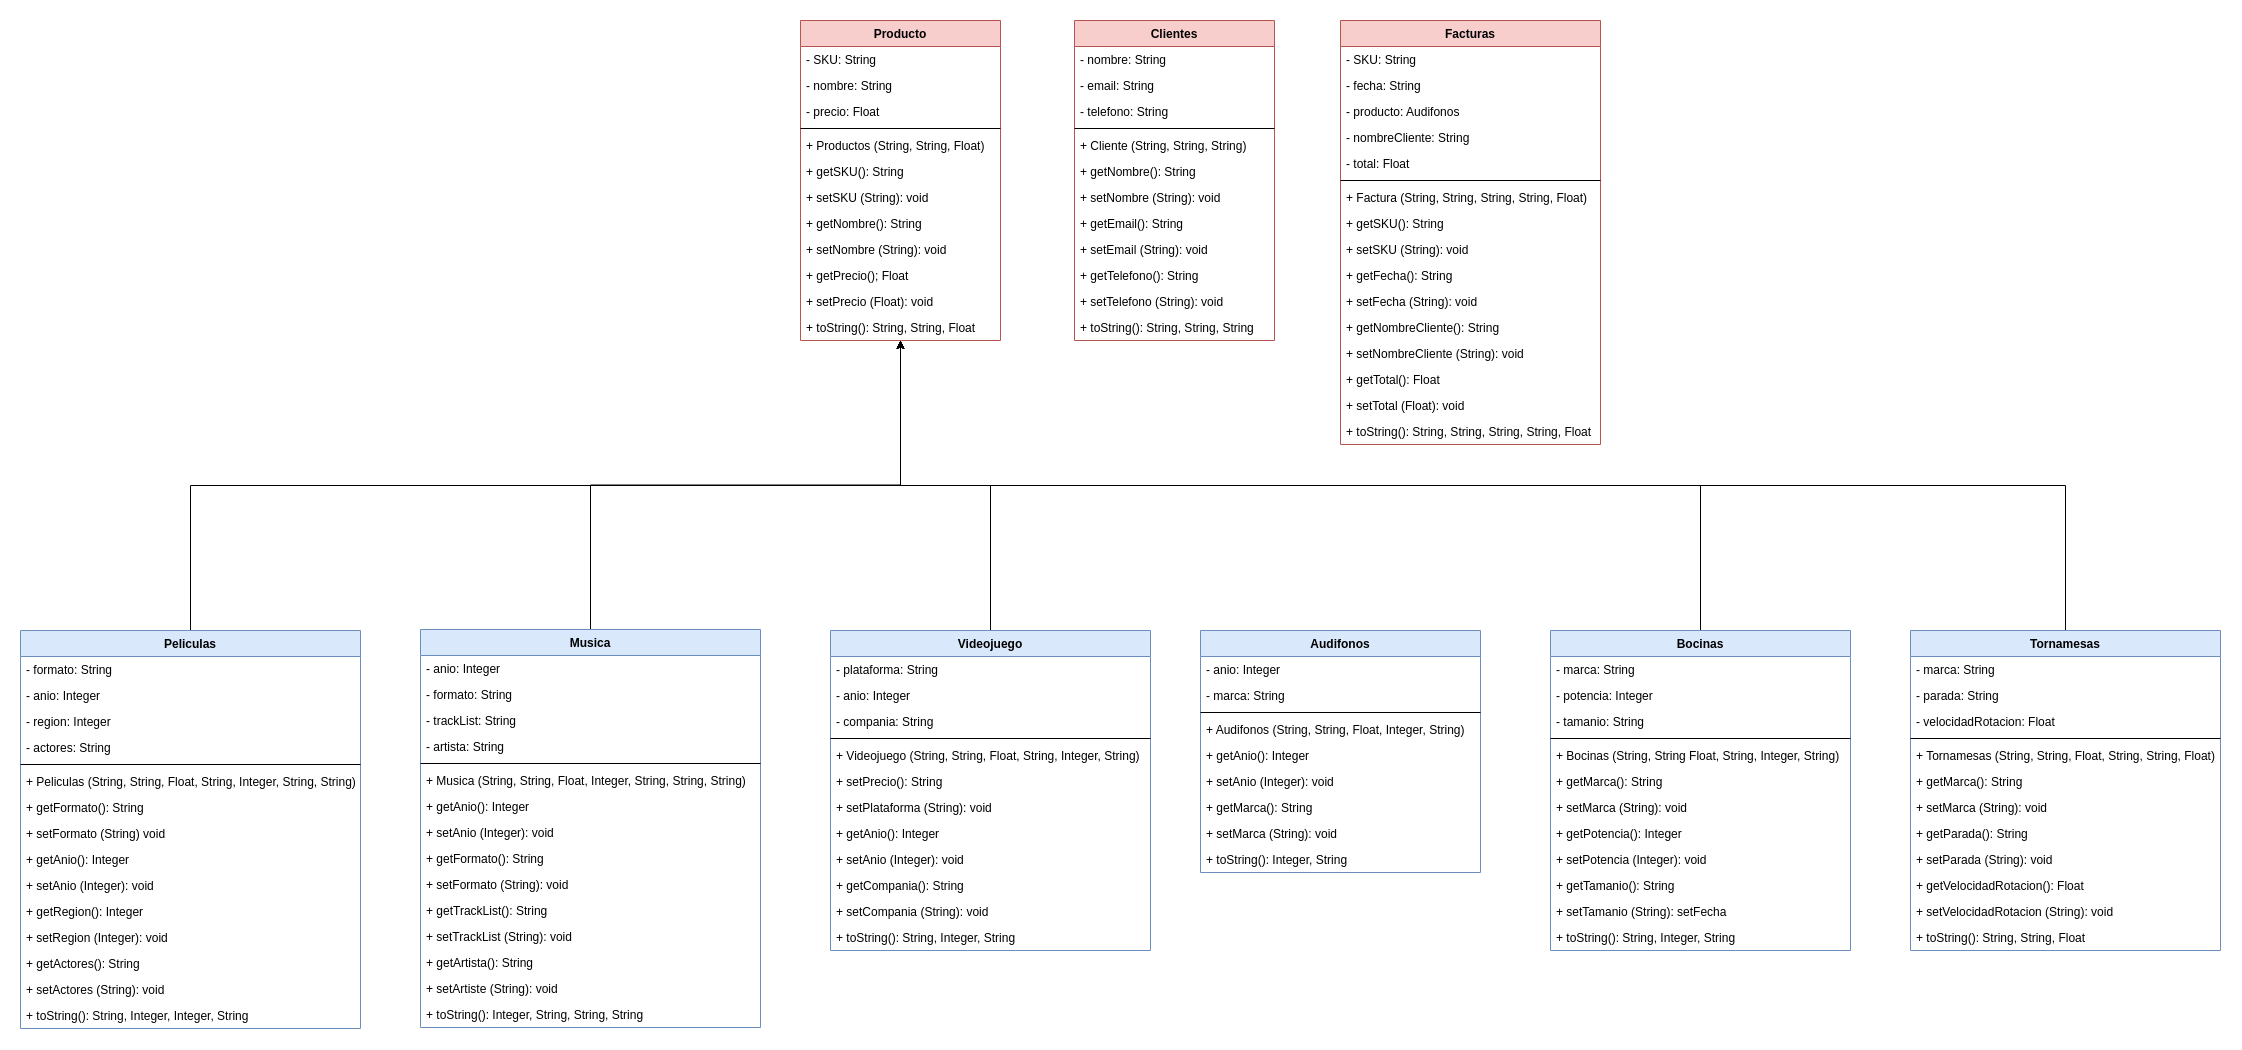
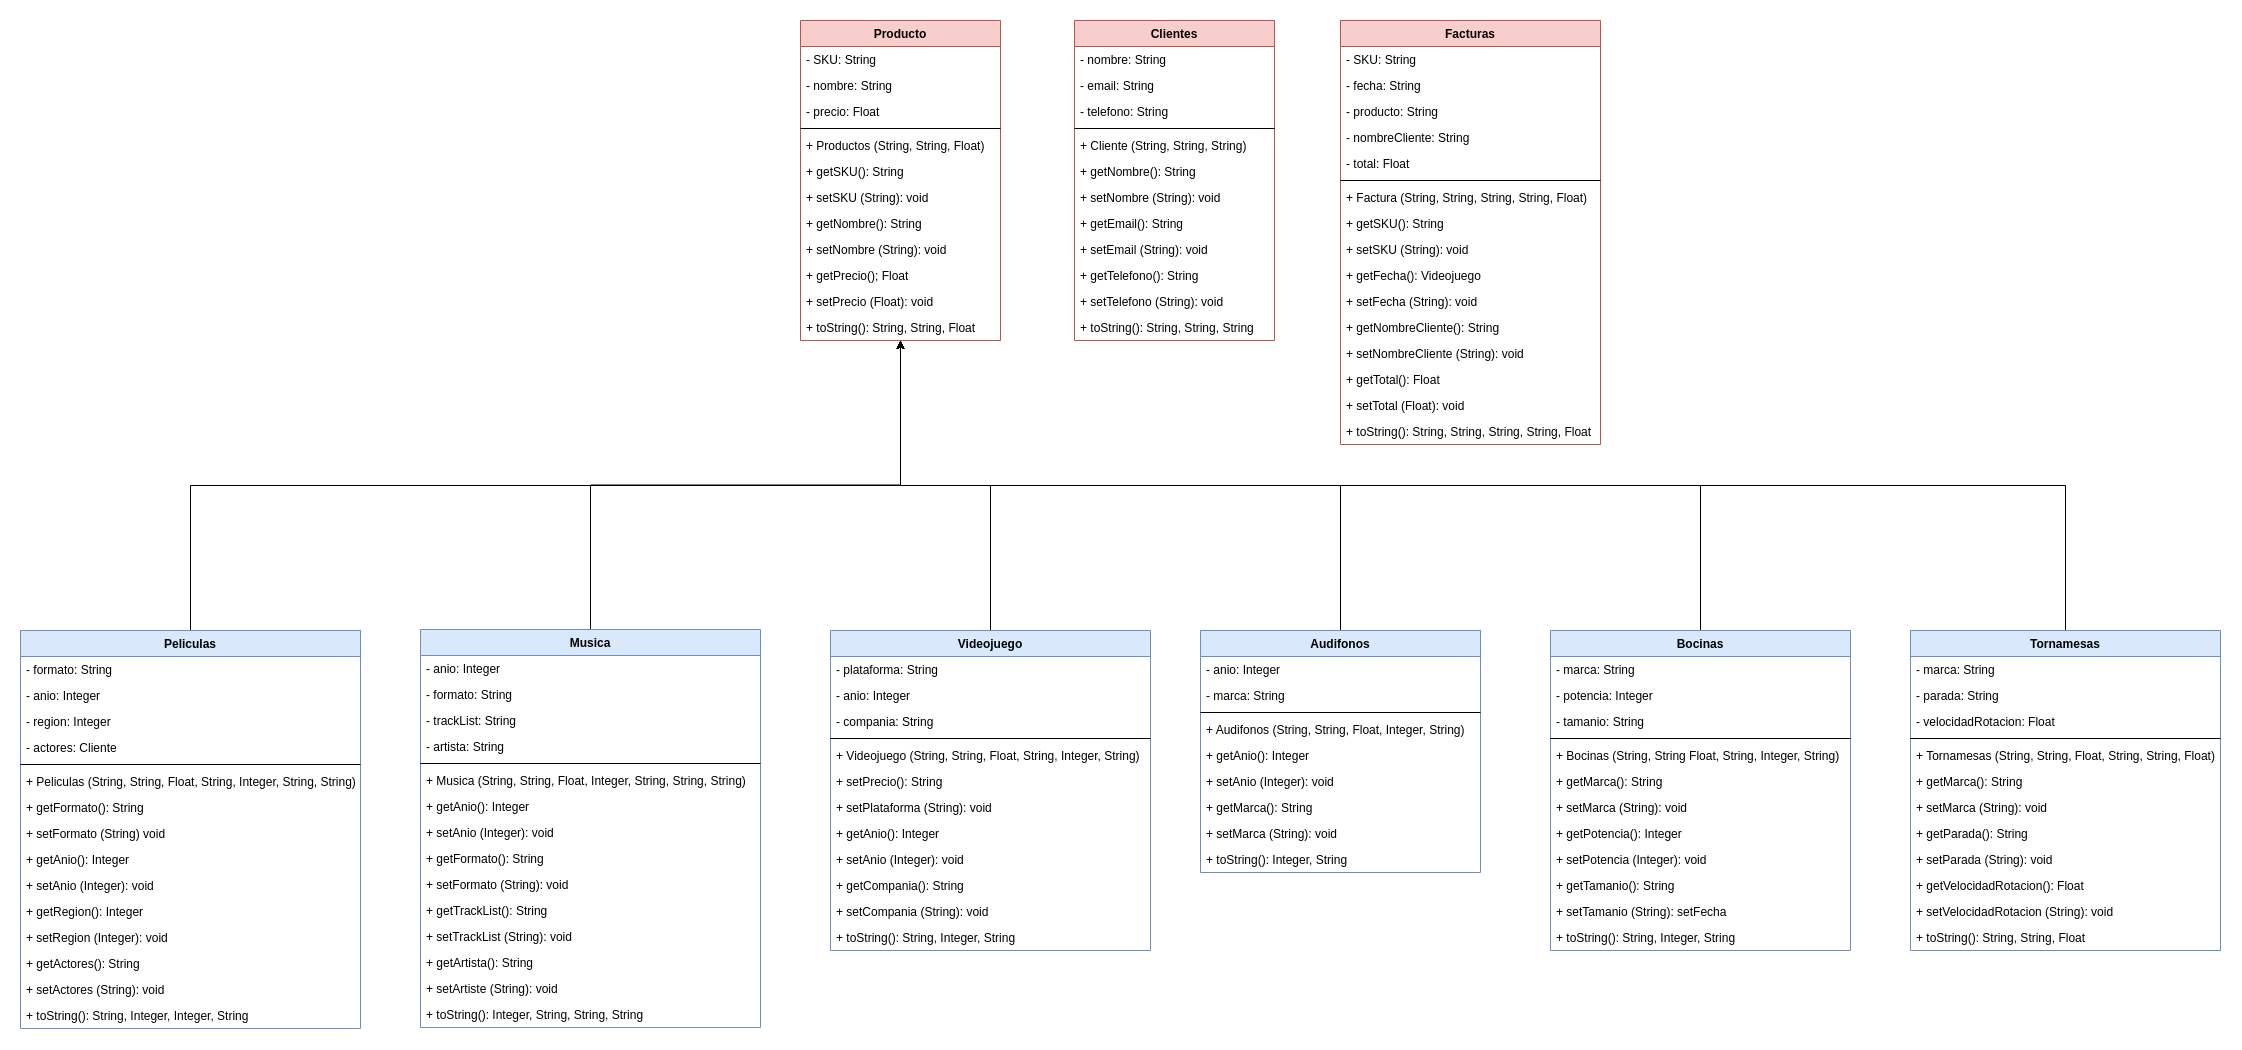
node "- producto: Audifonos": label "- producto: Audifonos" -> "- producto: String"
node "+ getFecha(): String": label "+ getFecha(): String" -> "+ getFecha(): Videojuego"
edge "Audifonos" -> "Producto": added
node "- actores: String": label "- actores: String" -> "- actores: Cliente"
